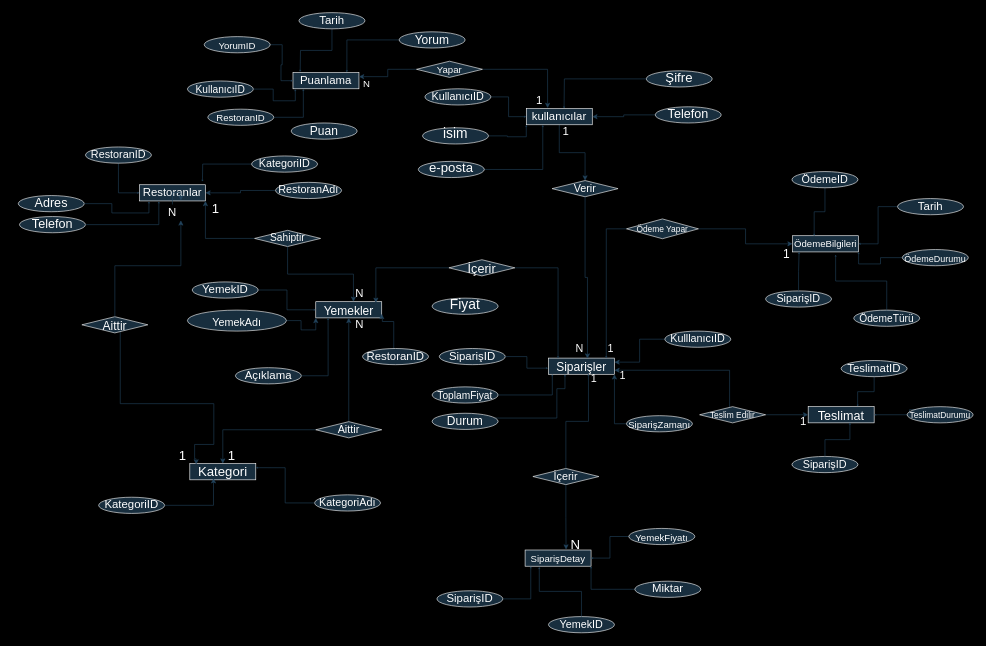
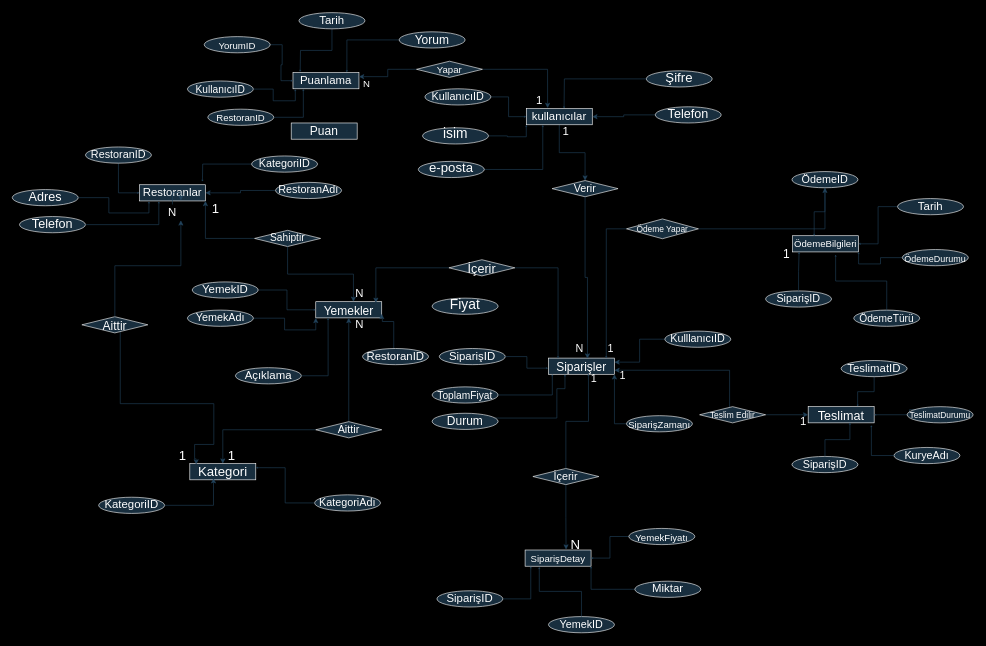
node "Puan": shape ellipse -> rectangle
node "Adres": moved (51, 203) -> (45, 197)
edge "Ödeme Yapar" -> "ÖdemeBilgileri": now "Ödeme Yapar" -> "ÖdemeID"
node "YemekAdı": size 99x21 -> 66x16
edge "KuryeAdı" -> "Teslimat": added
node "KuryeAdı": added
